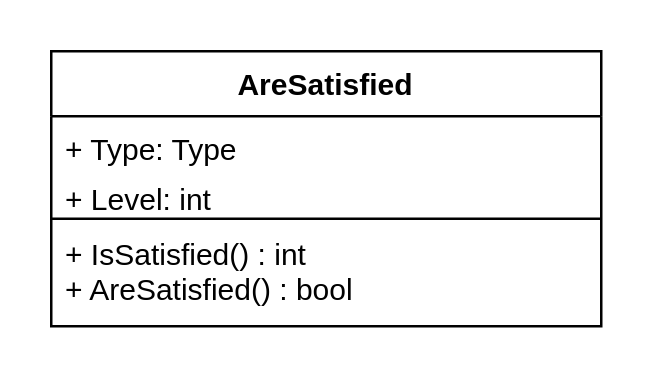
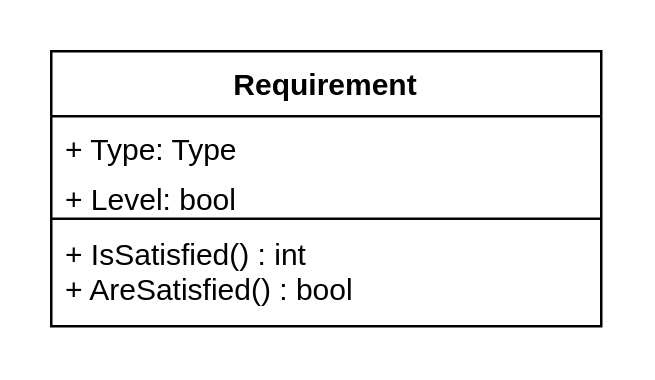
node "AreSatisfied": label "AreSatisfied" -> "Requirement"
node "+ Level: int": label "+ Level: int" -> "+ Level: bool"
